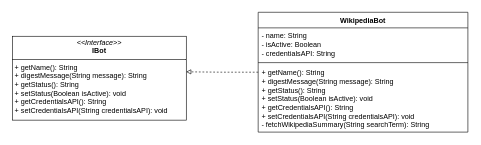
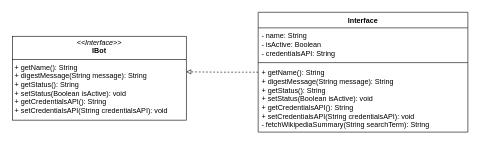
node "WikipediaBot": label "WikipediaBot" -> "Interface"
